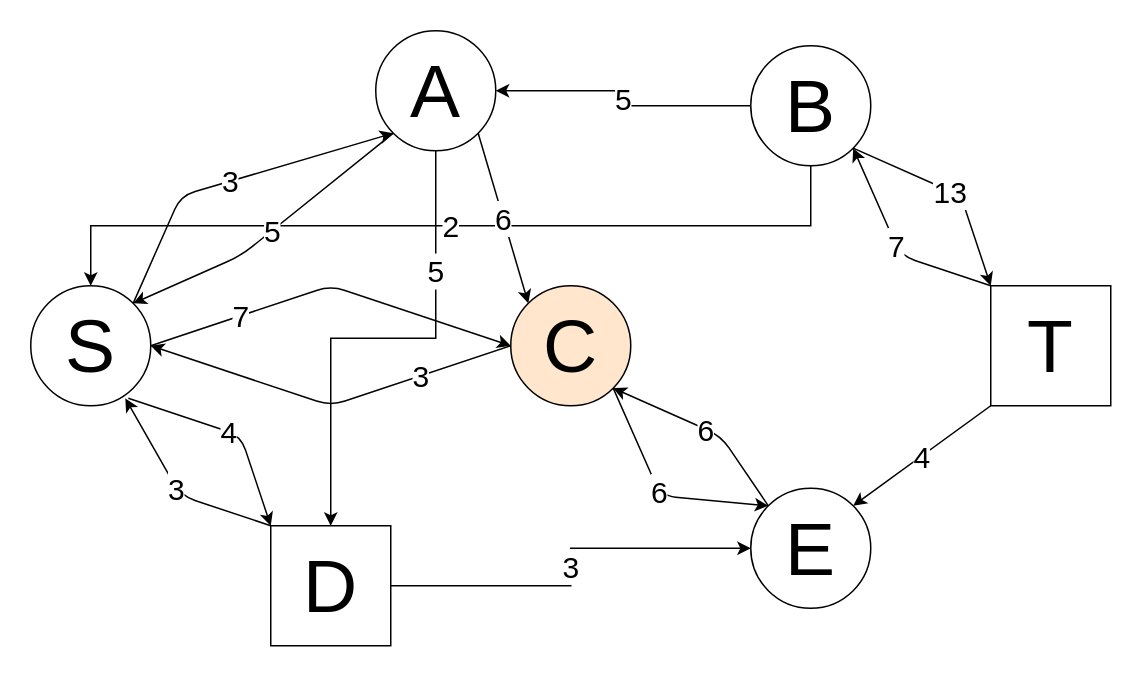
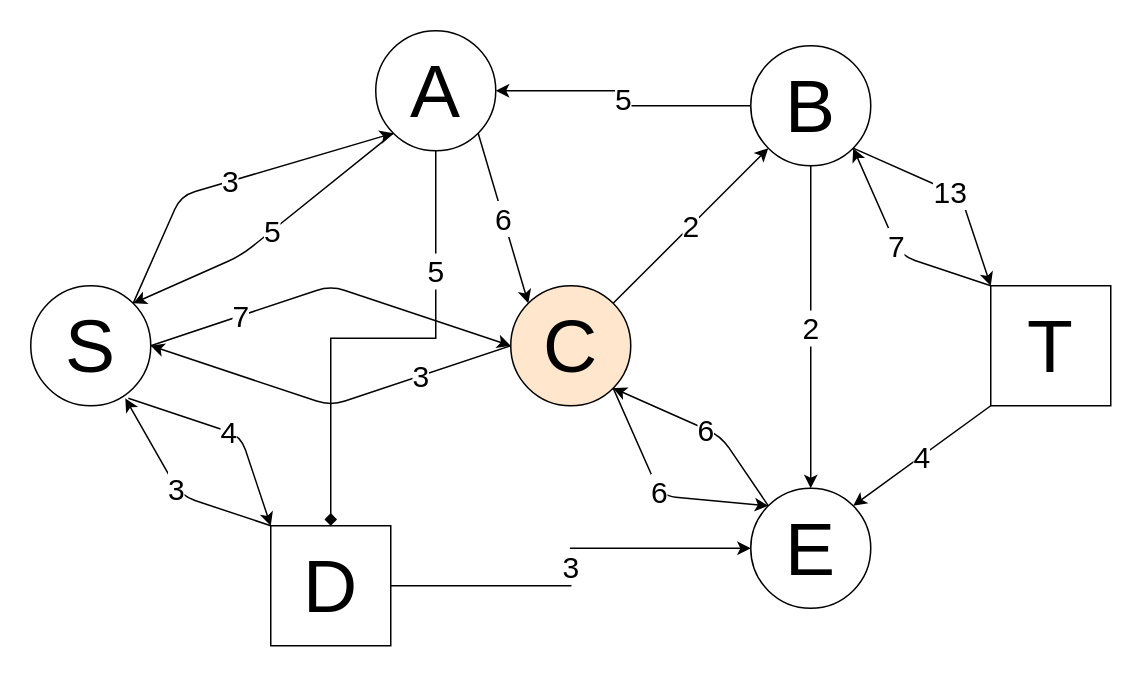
edge "B" -> "S": now "B" -> "E"
edge "C" -> "B": added, label "2"
edge "A" -> "D": arrowhead classic -> diamond
